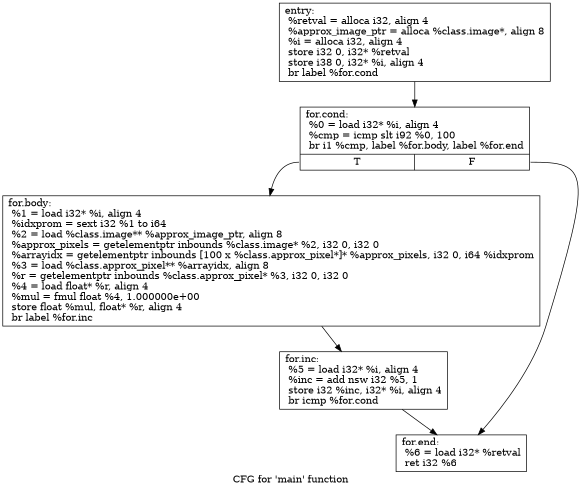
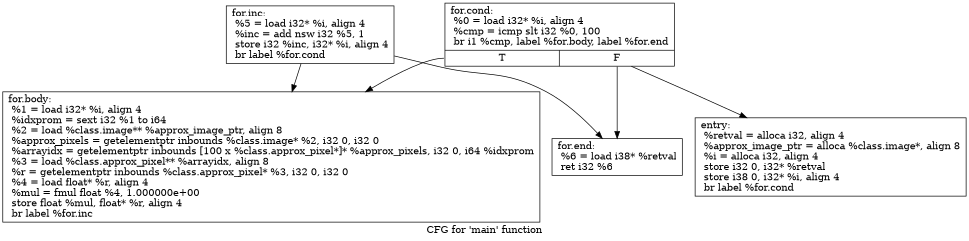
edge "entry:" -> "for.cond:": reversed
node "for.cond:": text "%cmp = icmp slt i92 %0, 100" -> "%cmp = icmp slt i32 %0, 100"
edge "for.body:" -> "for.inc:": reversed
node "for.inc:": text "br icmp %for.cond" -> "br label %for.cond"
node "for.end:": text "%6 = load i32* %retval" -> "%6 = load i38* %retval"
